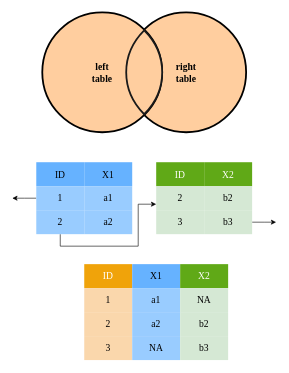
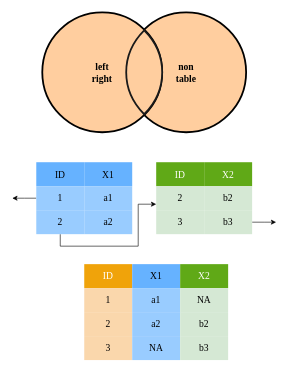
node "left table": label "left table" -> "left right"
node "right table": label "right table" -> "non table"
